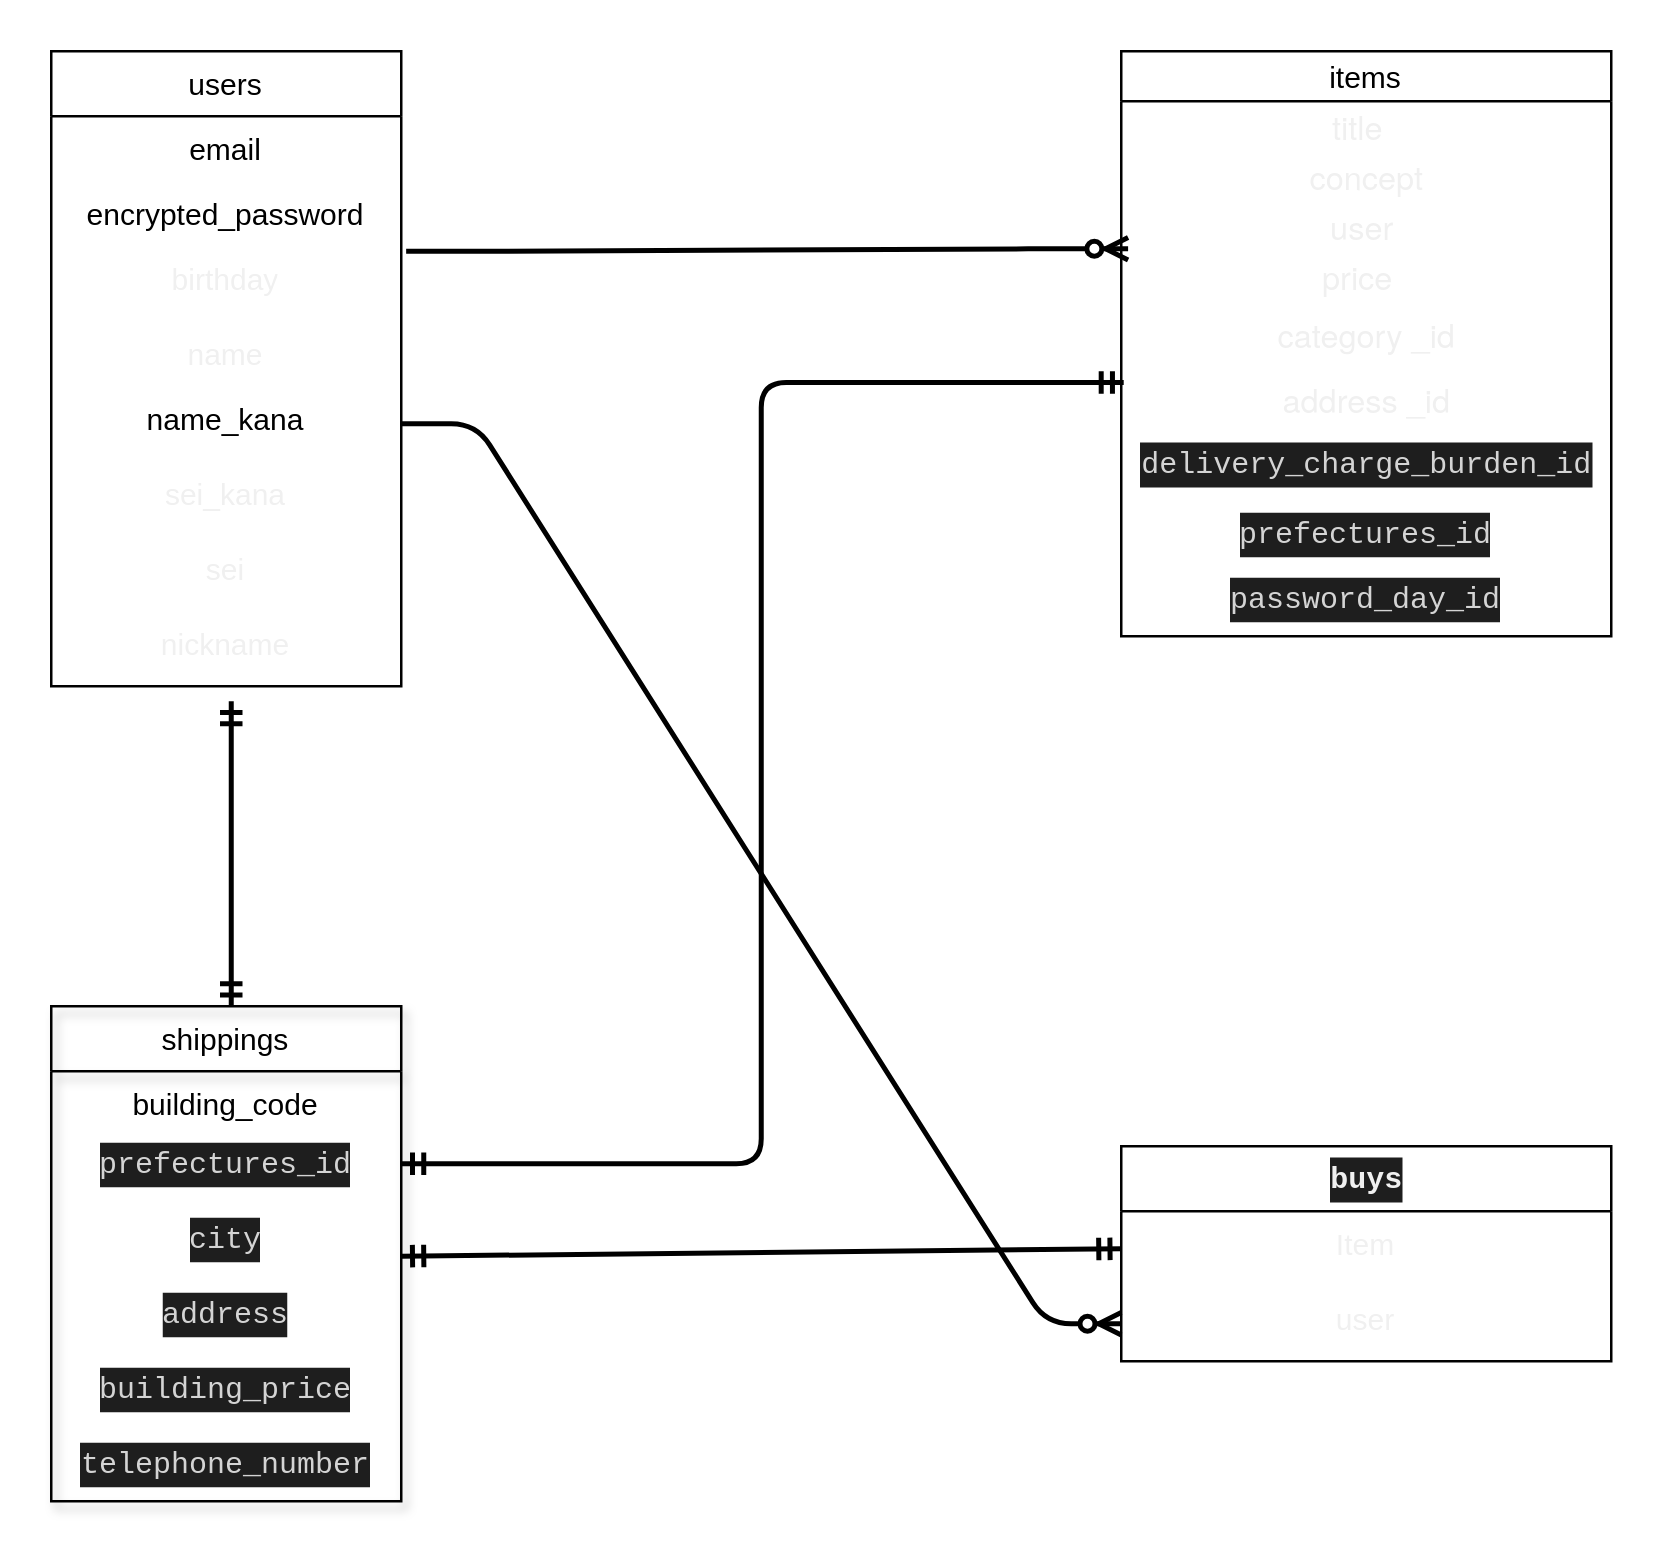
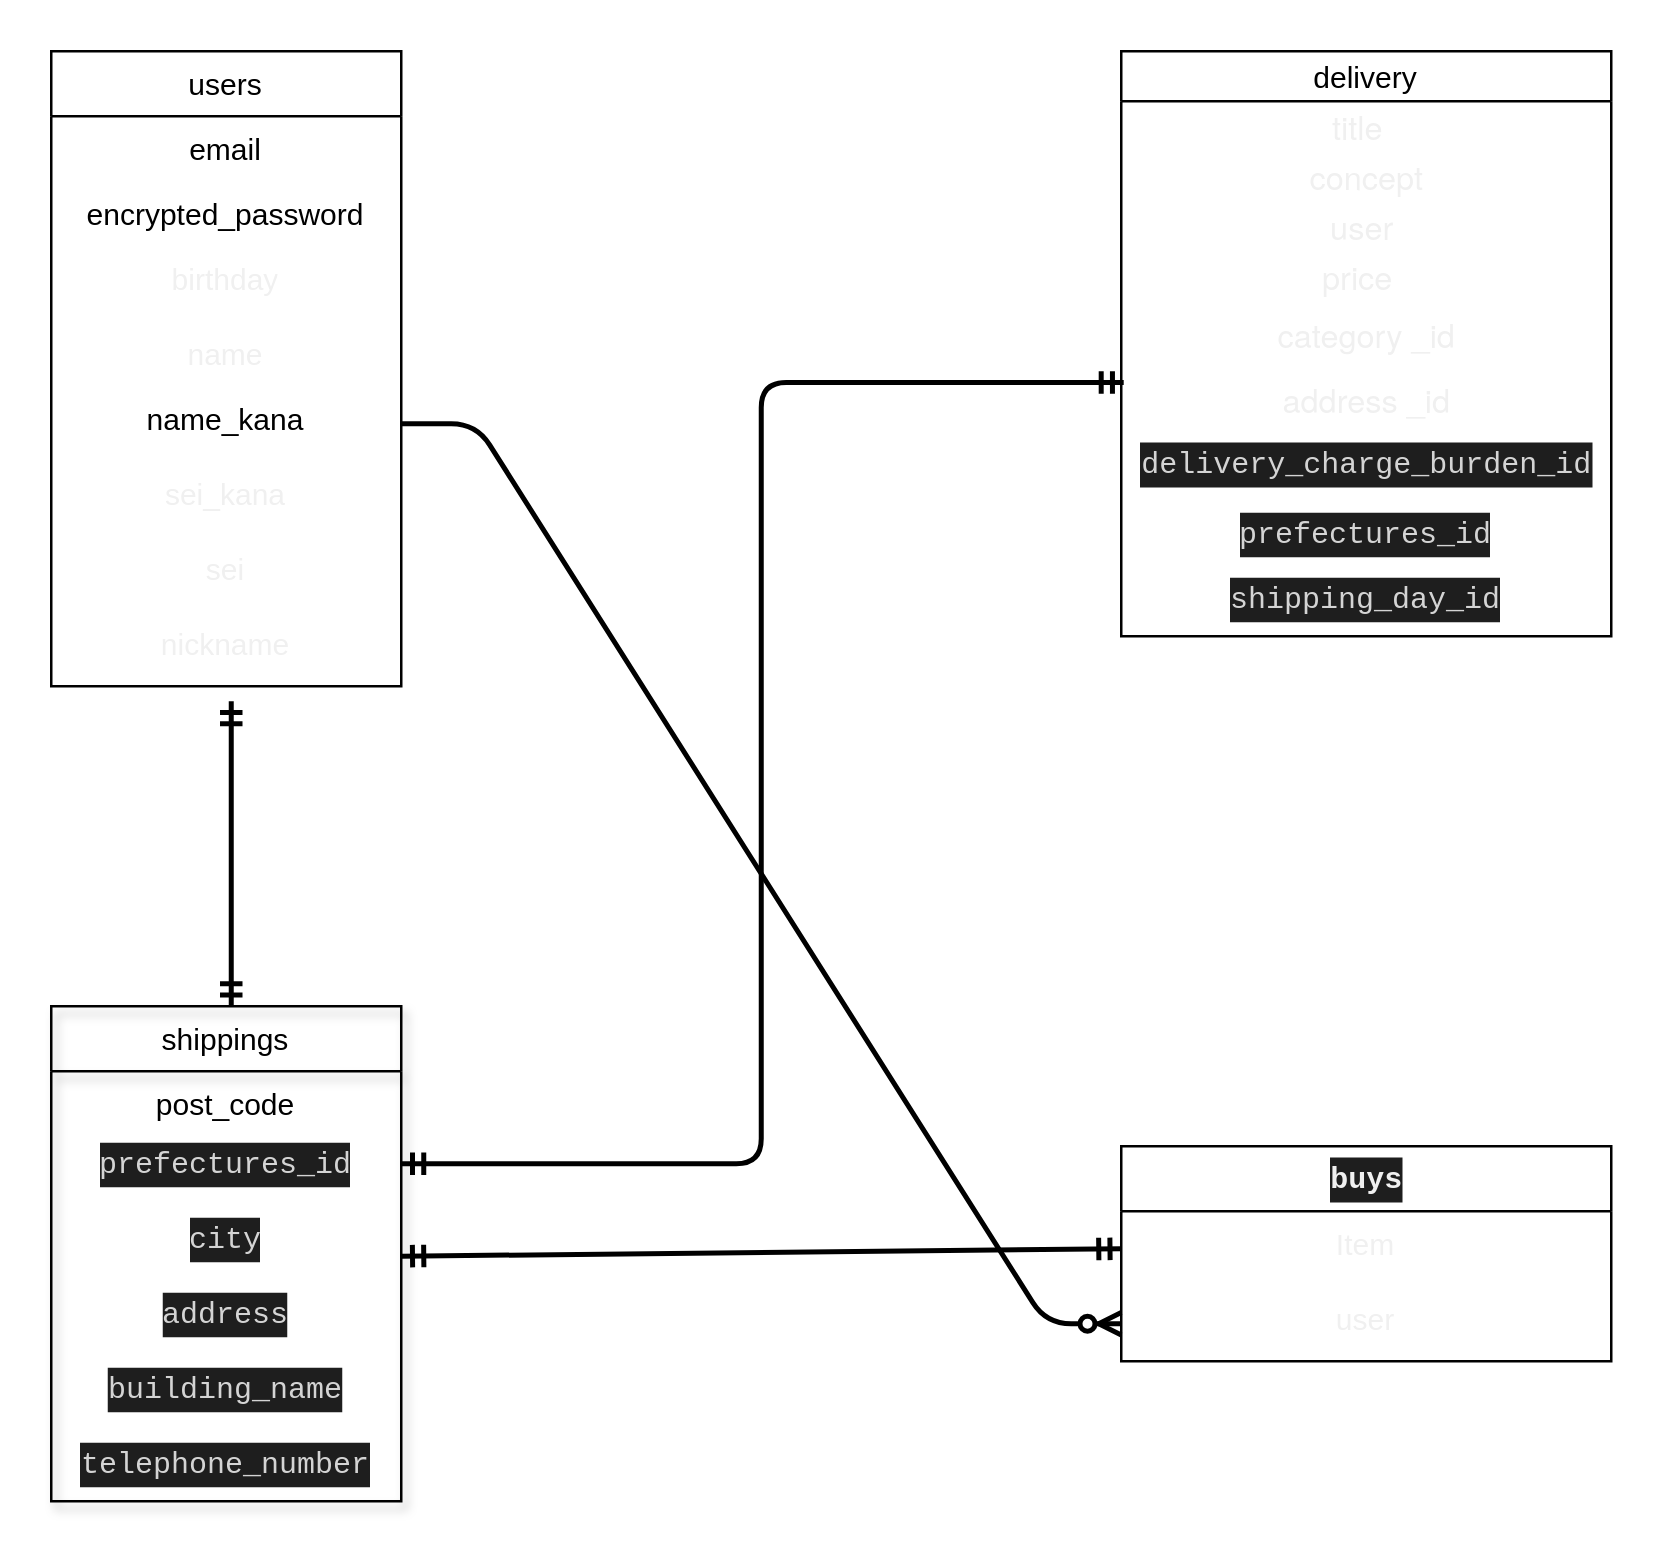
node "items": label "items" -> "delivery"
edge "birthday" -> "price": removed
node "password_day_id": label "password_day_id" -> "shipping_day_id"
node "building_code": label "building_code" -> "post_code"
node "building_price": label "building_price" -> "building_name"
